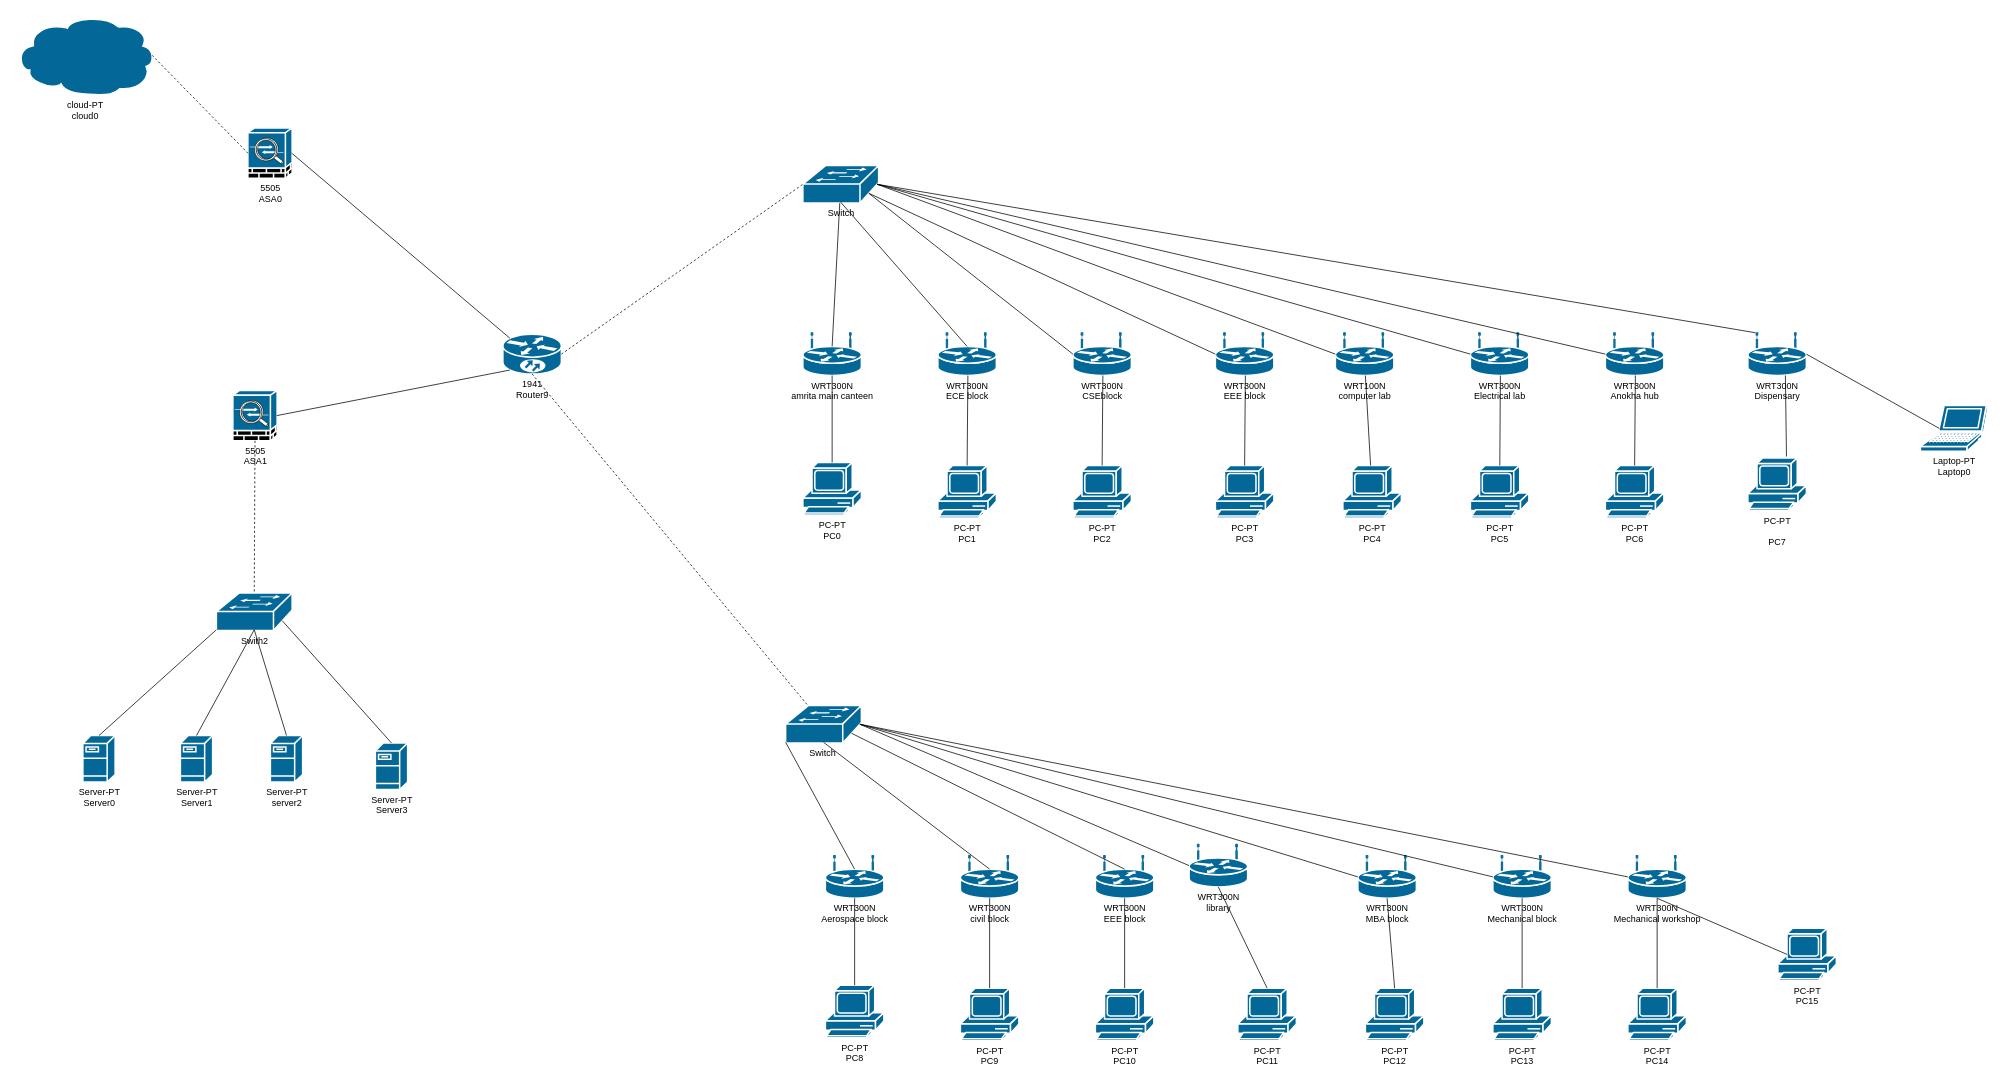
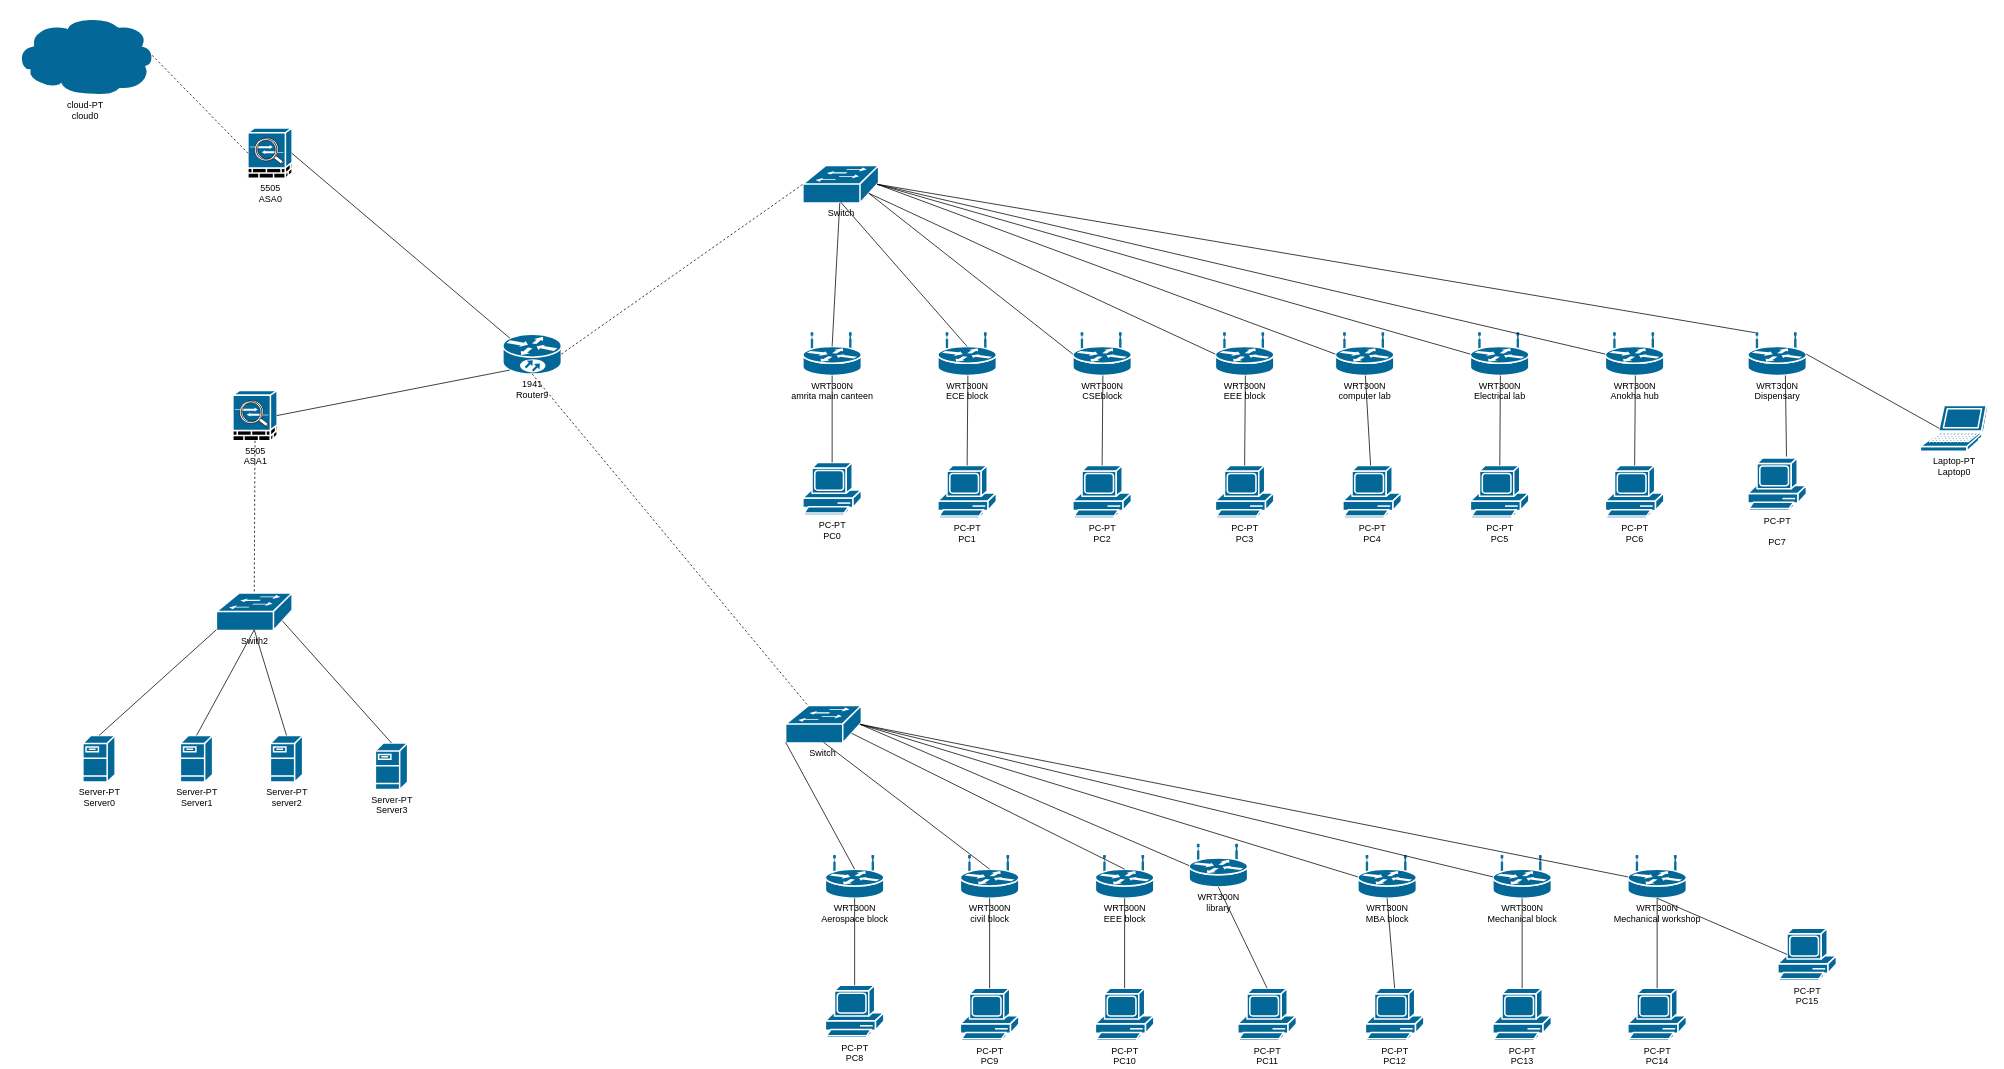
node "WRT100N computer lab": label "WRT100N computer lab" -> "WRT300N computer lab"
